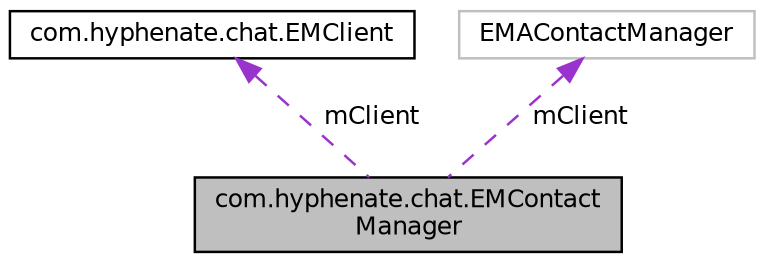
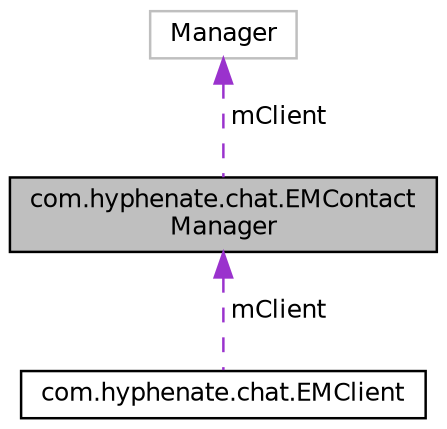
node "EMAContactManager": label "EMAContactManager" -> "Manager"
edge "com.hyphenate.chat.EMContact Manager" -> "com.hyphenate.chat.EMClient": reversed
